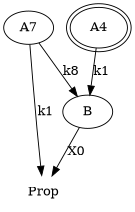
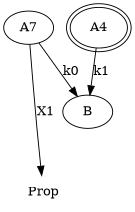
edge "A7" -> "B": label "k8" -> "k0"
edge "A7" -> "Prop": label "k1" -> "X1"
edge "B" -> "Prop": removed, label "X0"
